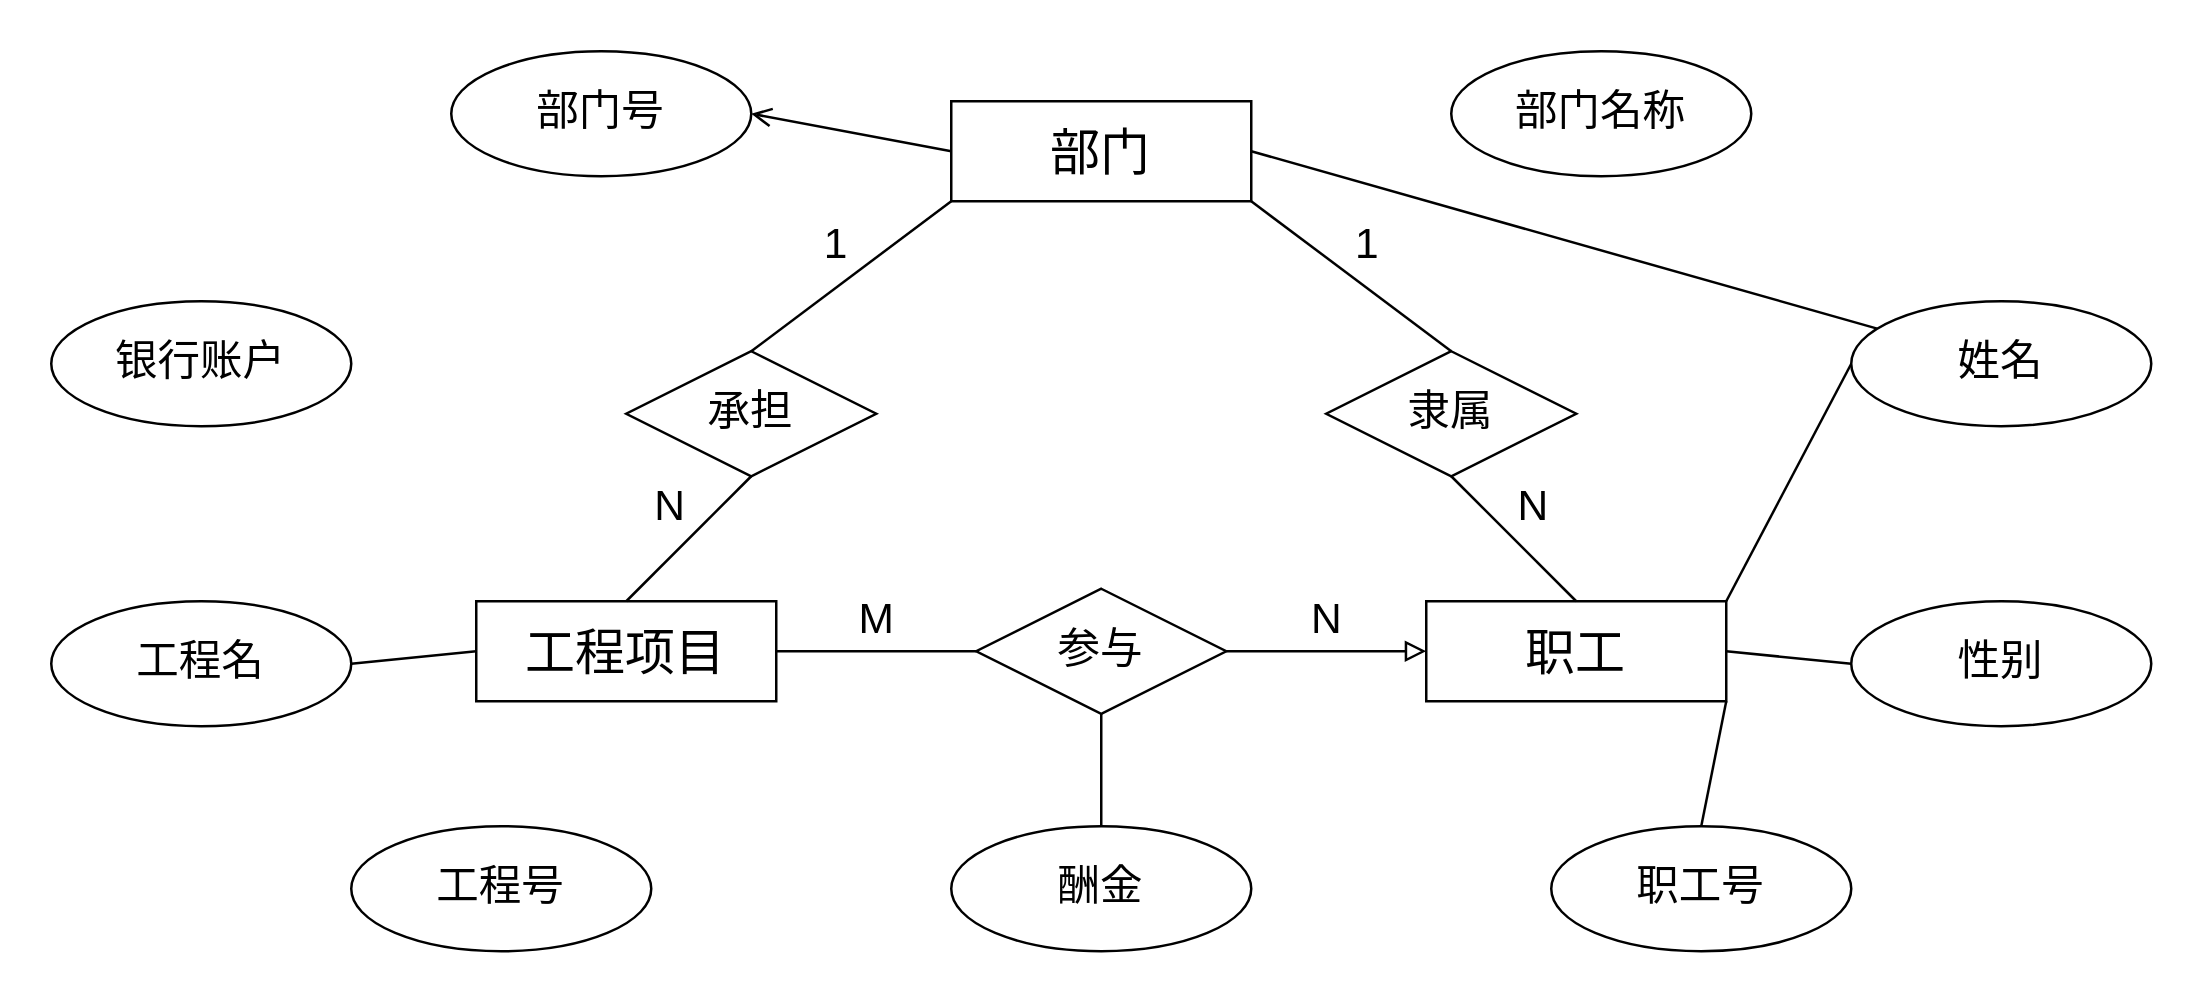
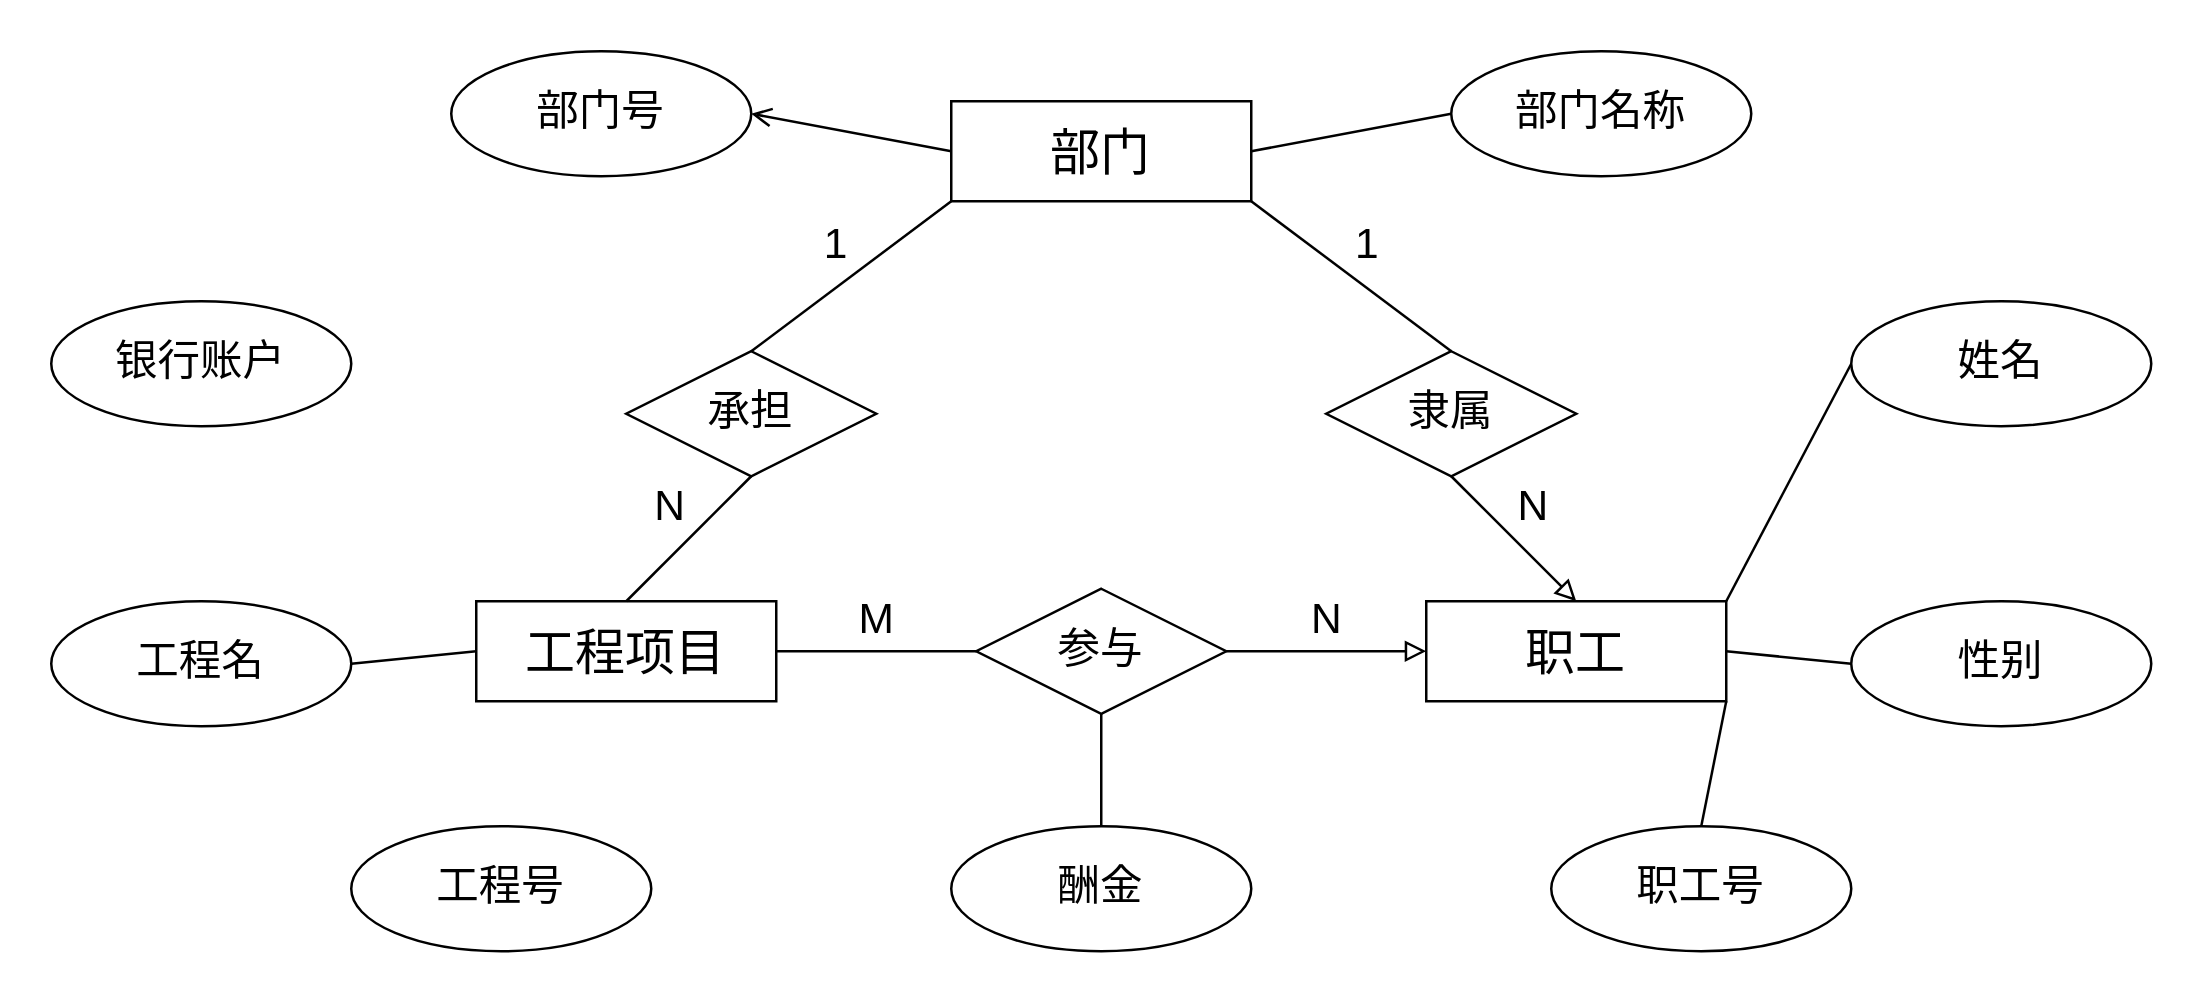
edge "部门" -- "姓名": now "部门" -- "部门名称"
edge "隶属" -- "职工": arrowhead none -> block
